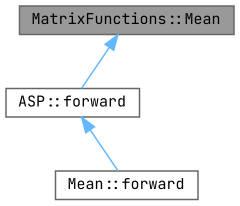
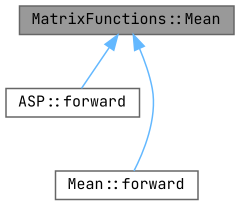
edge "Mean::forward" -> "ASP::forward": now "Mean::forward" -> "MatrixFunctions::Mean"
